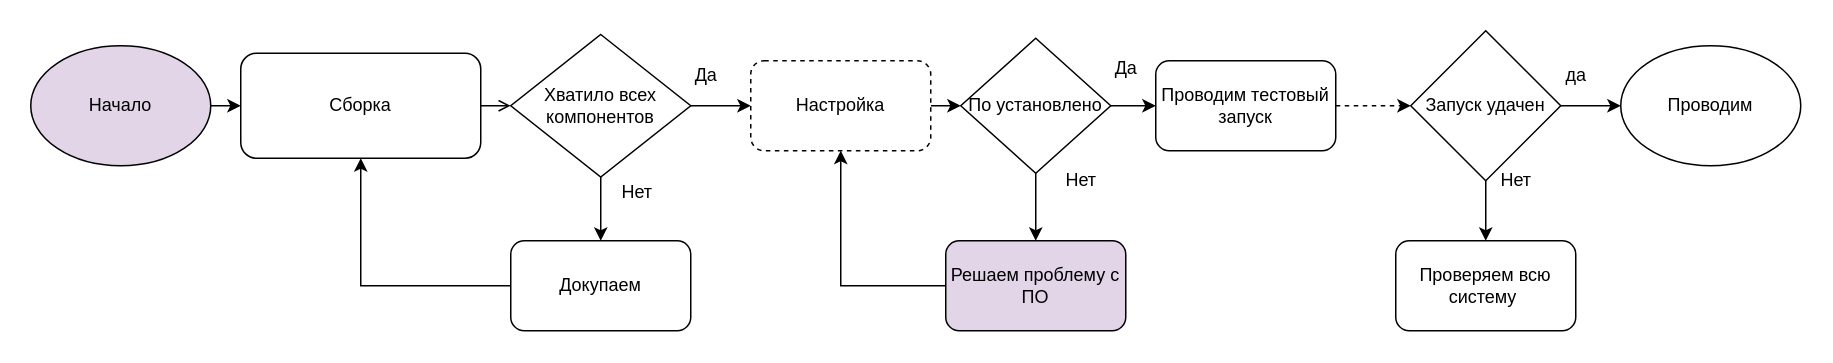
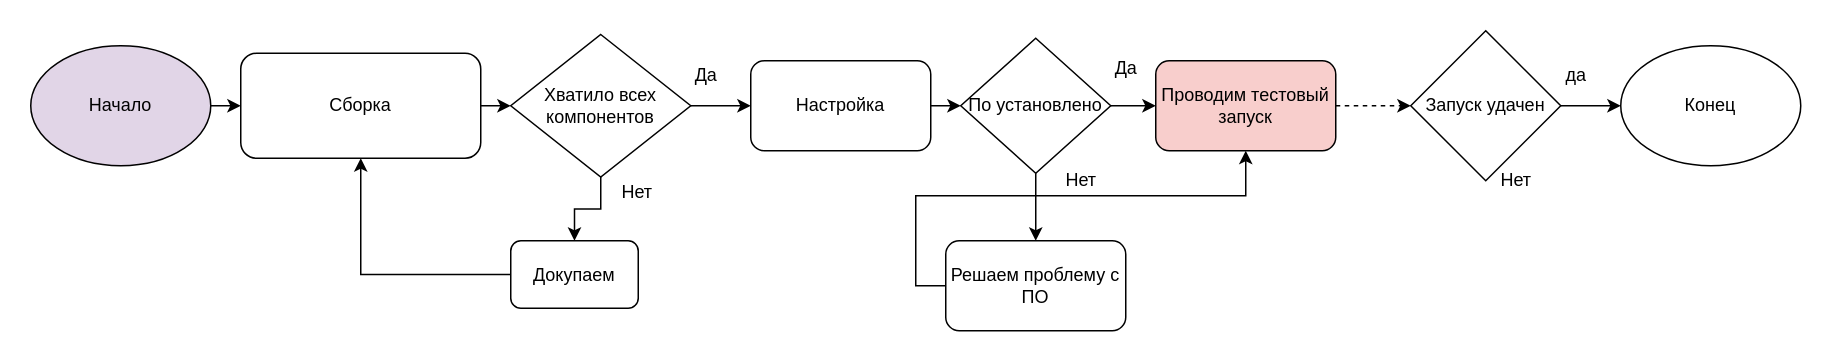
edge "Сборка" -> "Хватило всех компонентов": arrowhead open -> classic
node "Настройка": style dashed -> solid
node "Проводим тестовый запуск": fillcolor #ffffff -> #f8cecc
node "Проводим": label "Проводим" -> "Конец"
edge "Запуск удачен" -> "Проверяем всю систему": removed
edge "Решаем проблему с ПО" -> "Настройка": now "Решаем проблему с ПО" -> "Проводим тестовый запуск"
node "Докупаем": size 180x90 -> 128x68
node "Решаем проблему с ПО": fillcolor #e1d5e7 -> #ffffff
node "Проверяем всю систему": removed
